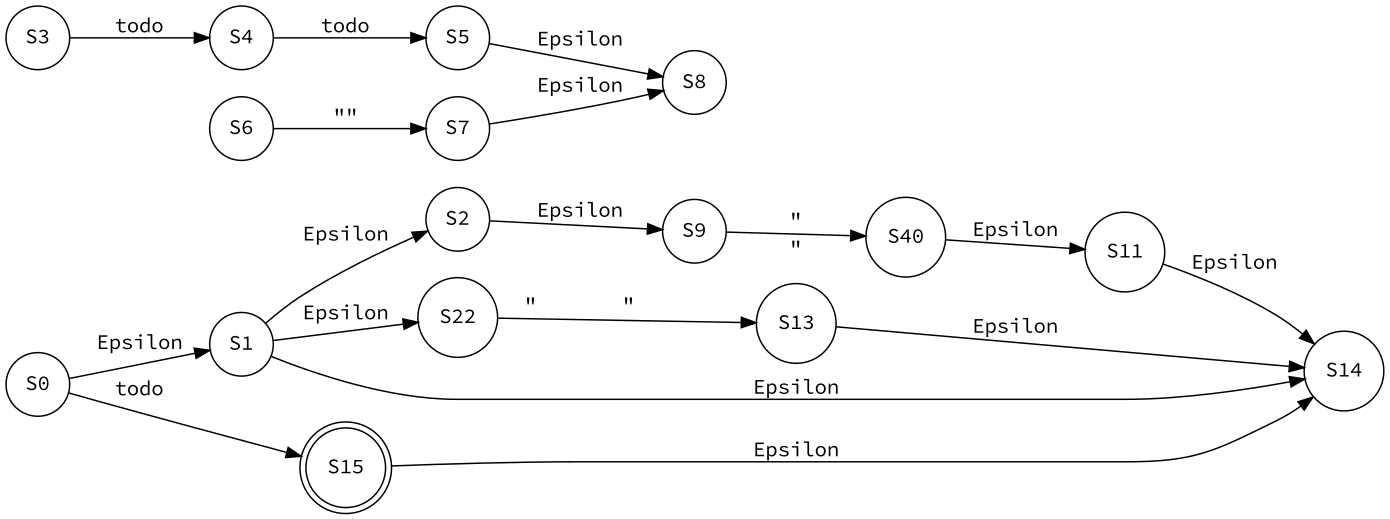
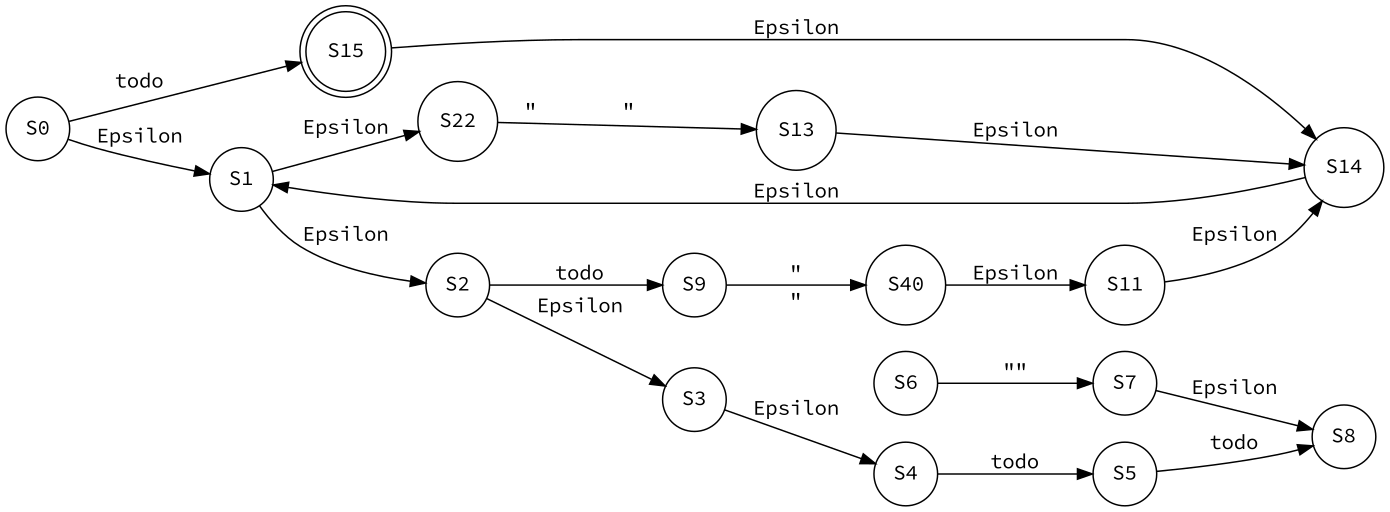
edge "S3" -> "S4": label "todo" -> "Epsilon"
edge "S5" -> "S8": label "Epsilon" -> "todo"
edge "S2" -> "S9": label "Epsilon" -> "todo"
edge "S2" -> "S3": added, label "Epsilon"
edge "S1" -> "S14": reversed
